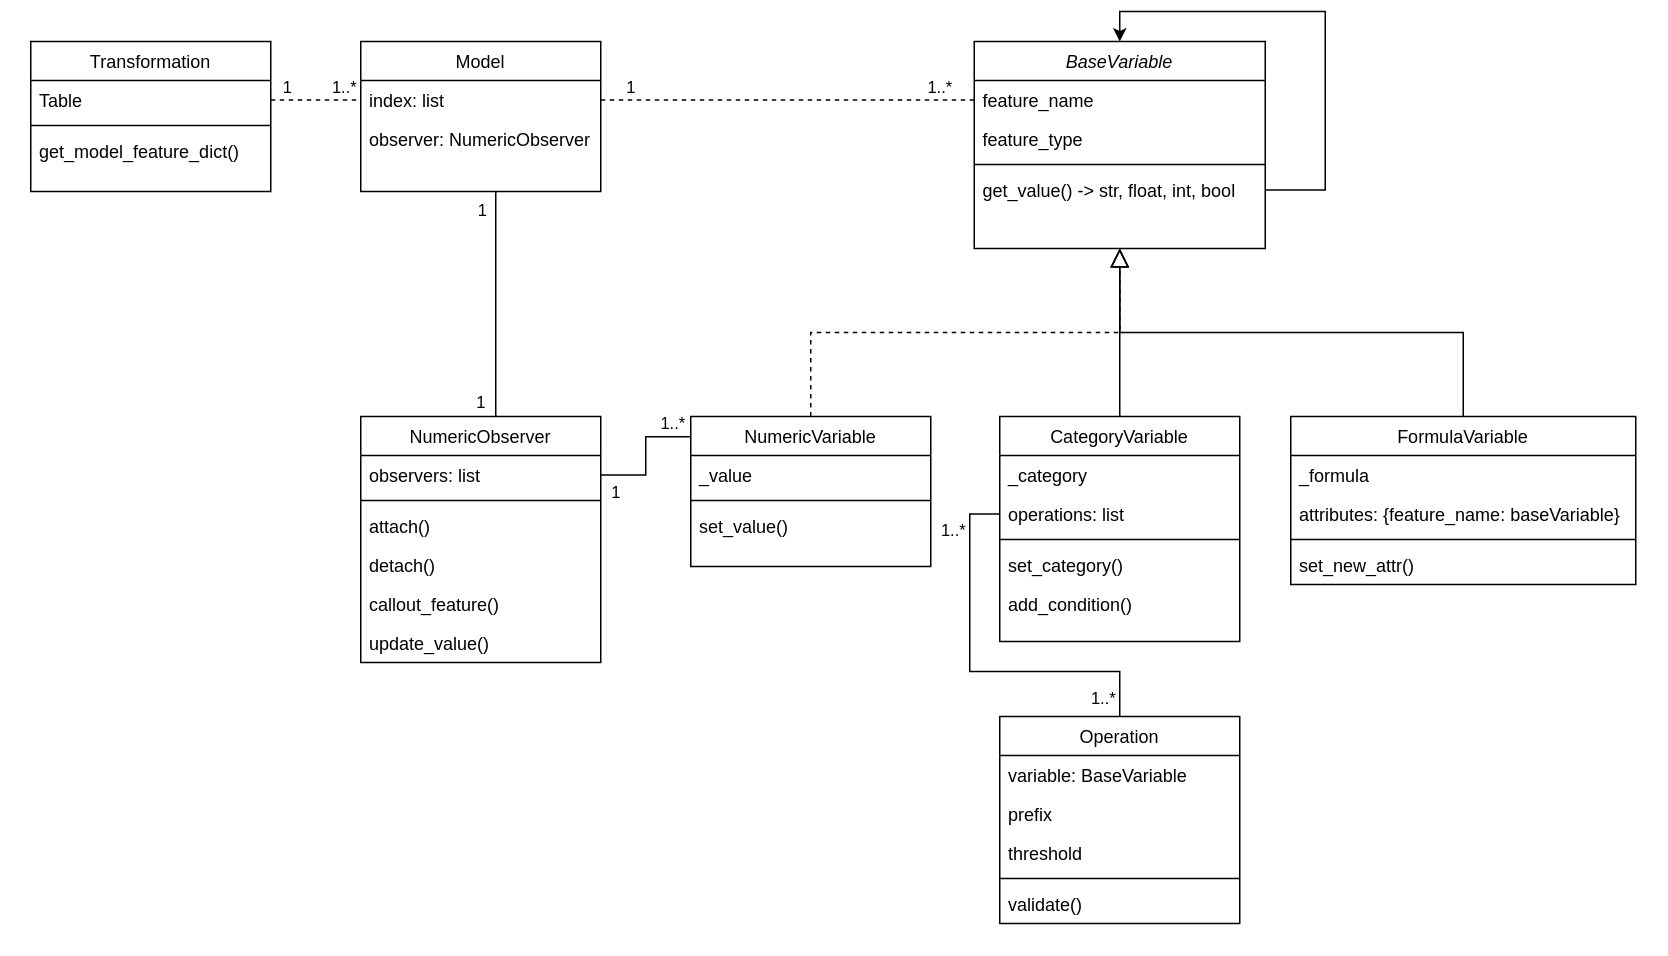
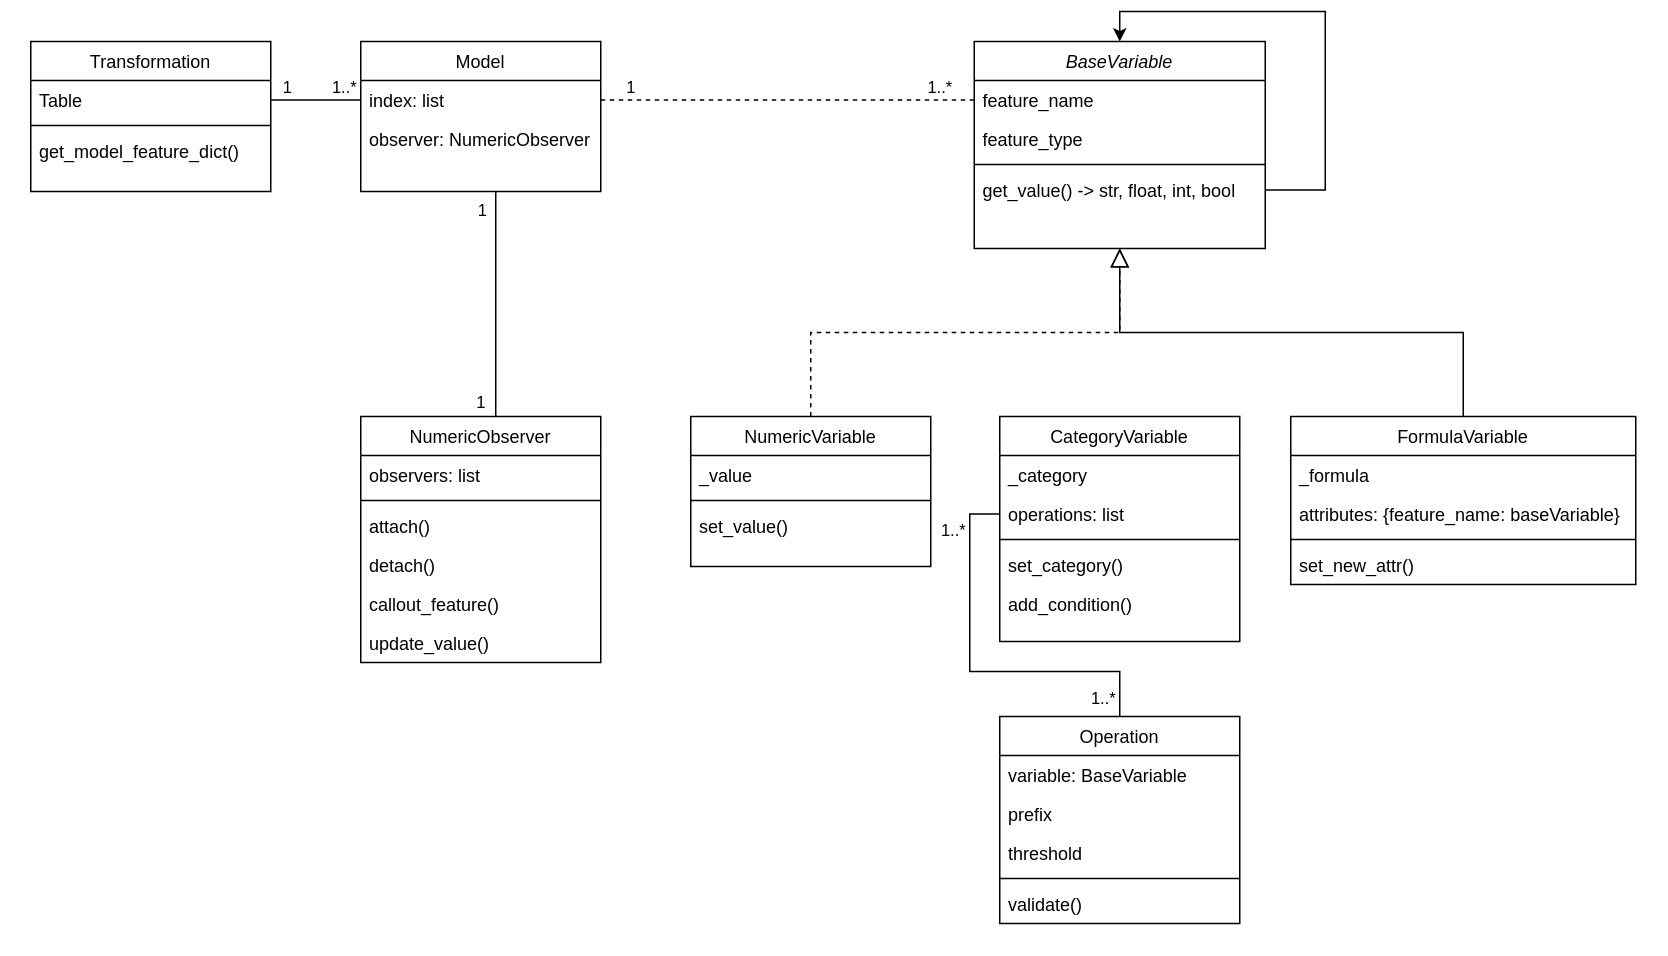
edge "Table" -- "index: list": style dashed -> solid
edge "CategoryVariable" -> "BaseVariable": removed
edge "observers: list" -- "NumericVariable": removed, labels "1", "1..*"
